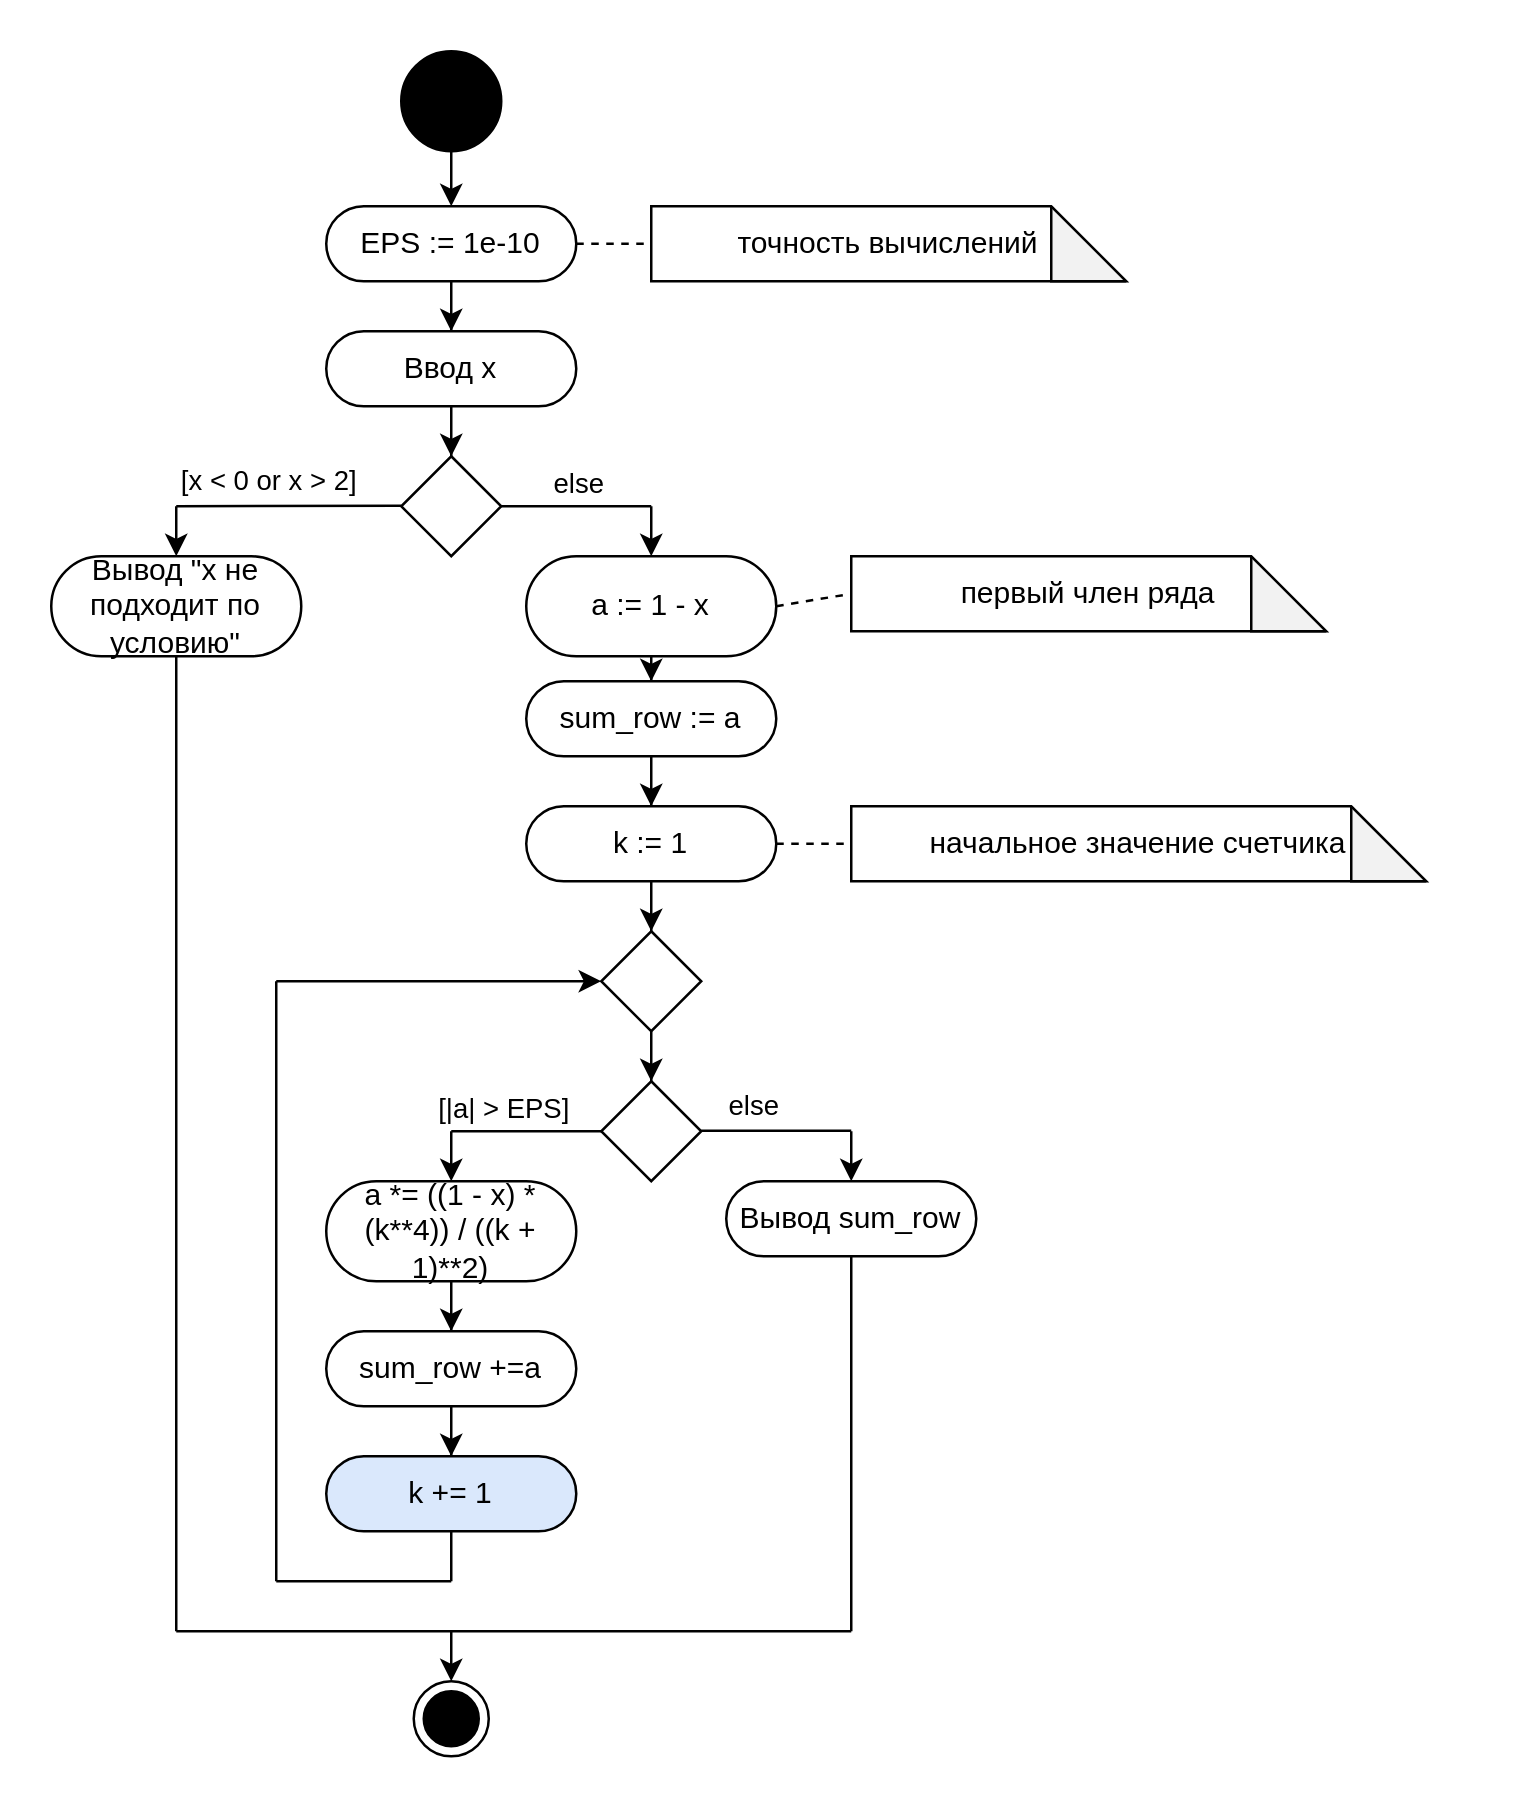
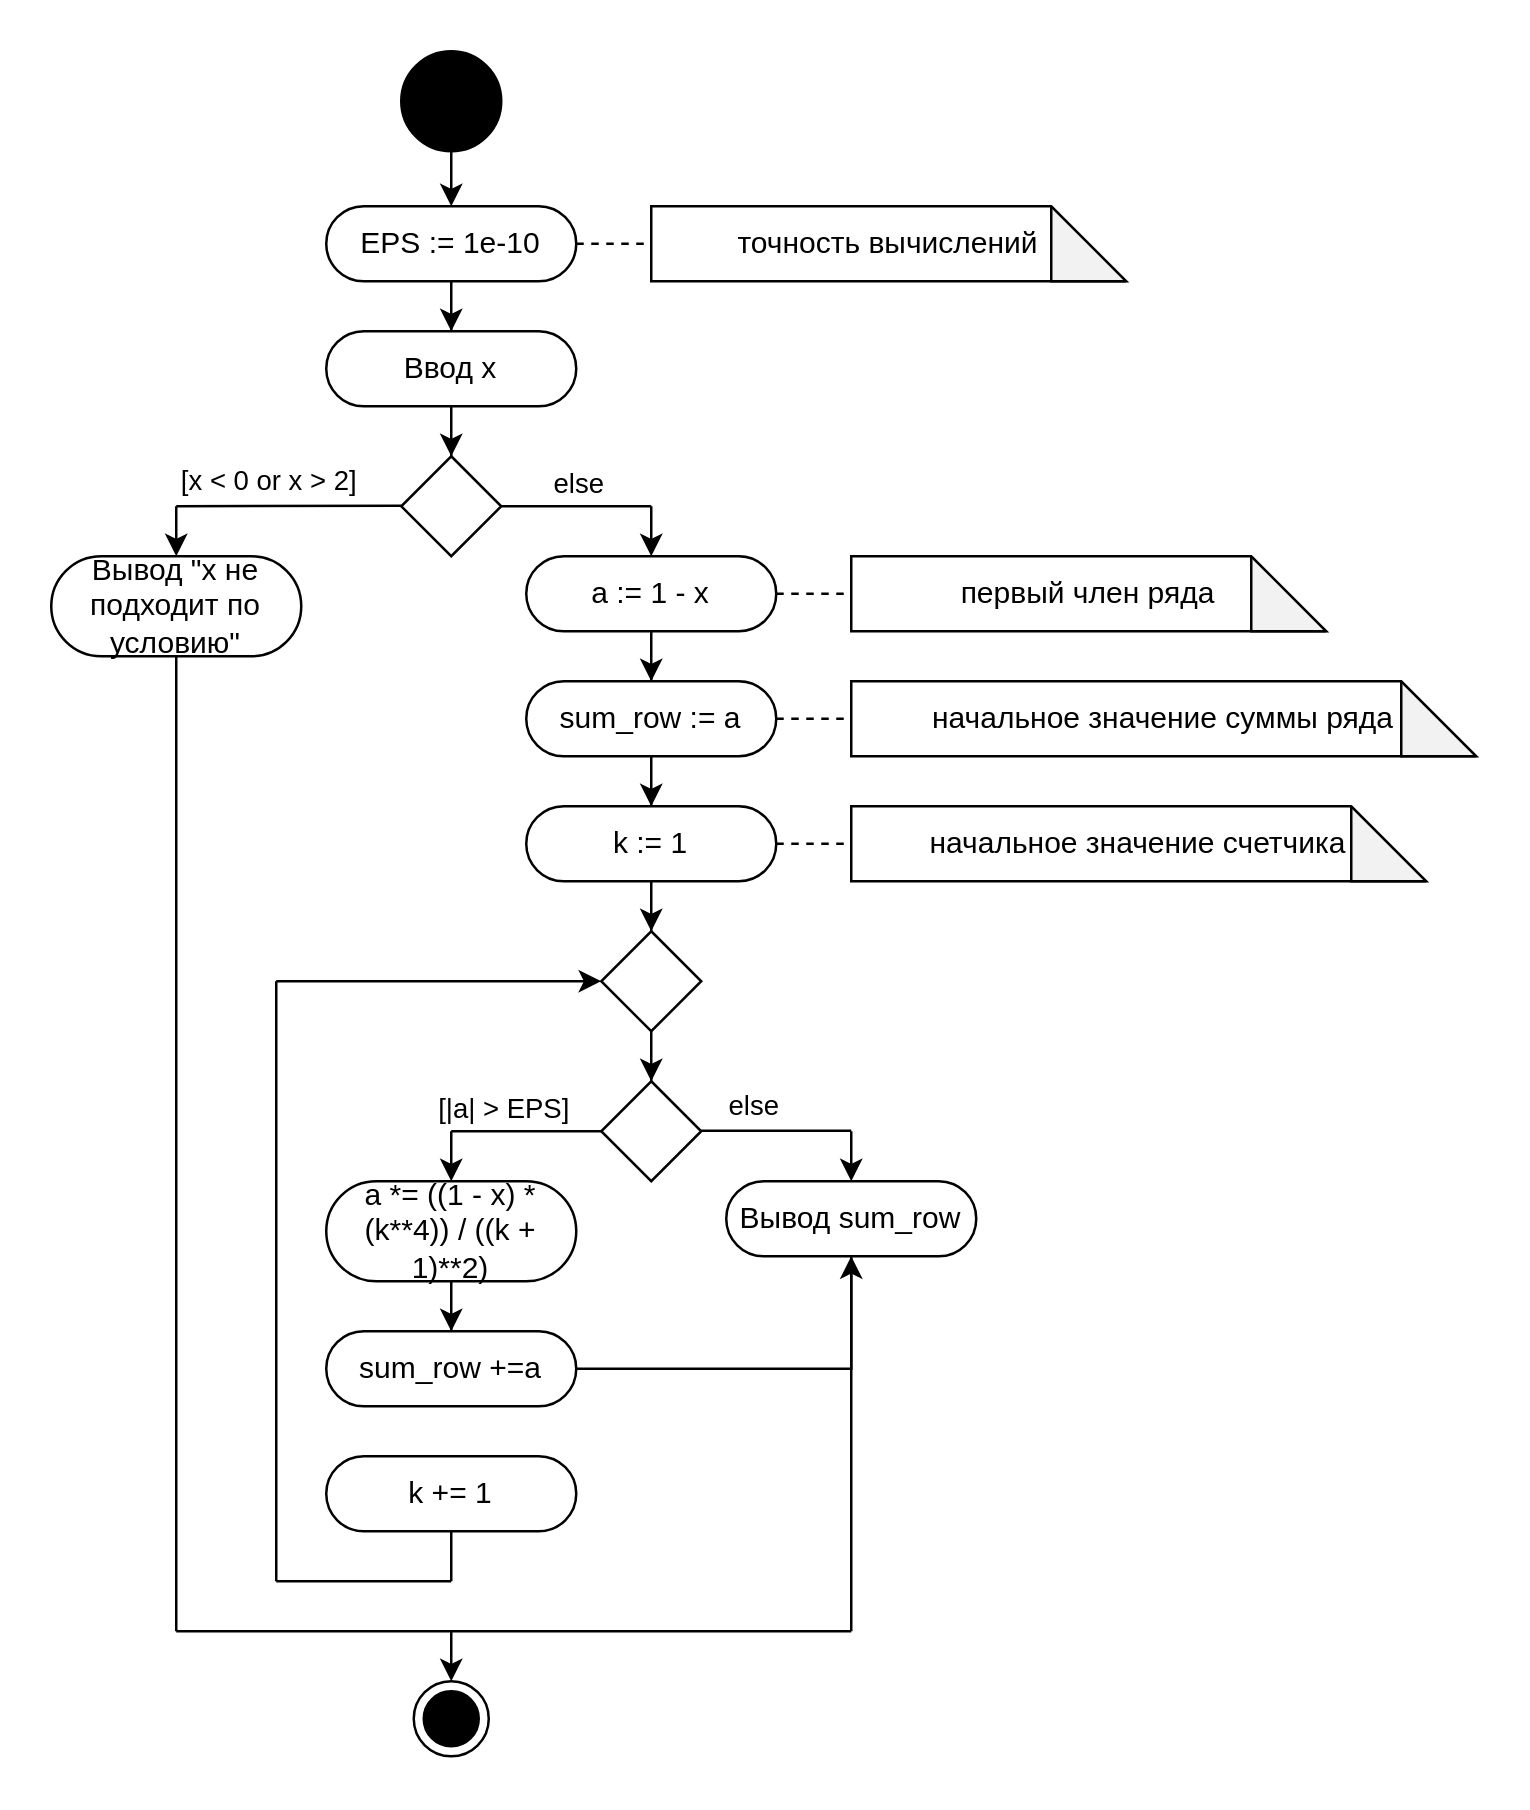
node "a := 1 - x": size 250x100 -> 250x75
edge "sum_row := a" -- "начальное значение суммы ряда": added
node "начальное значение суммы ряда": added
edge "sum_row +=a" -> "k += 1": now "sum_row +=a" -> "Вывод sum_row"
node "k += 1": fillcolor #dae8fc -> #ffffff
